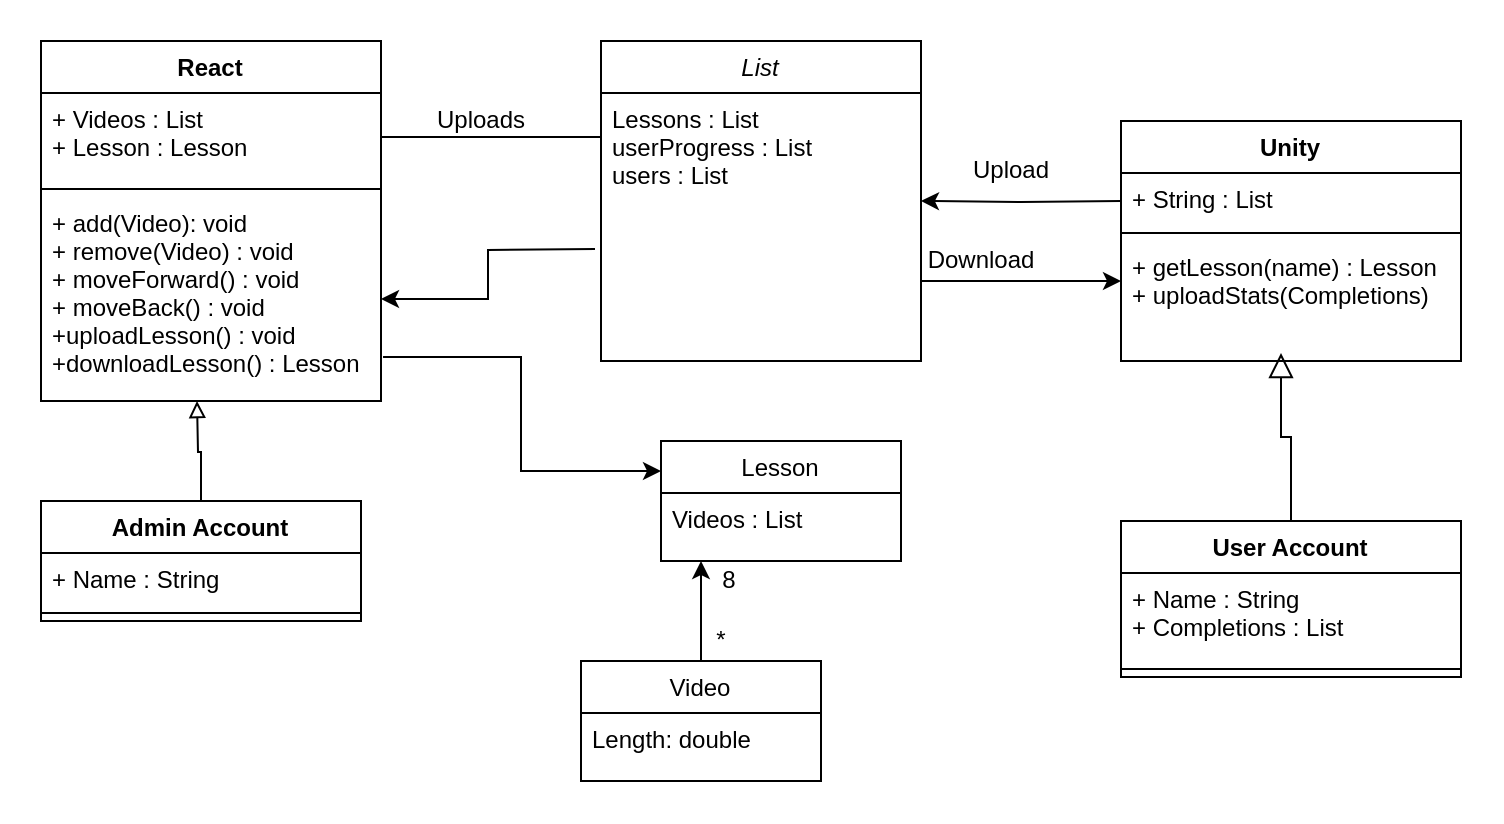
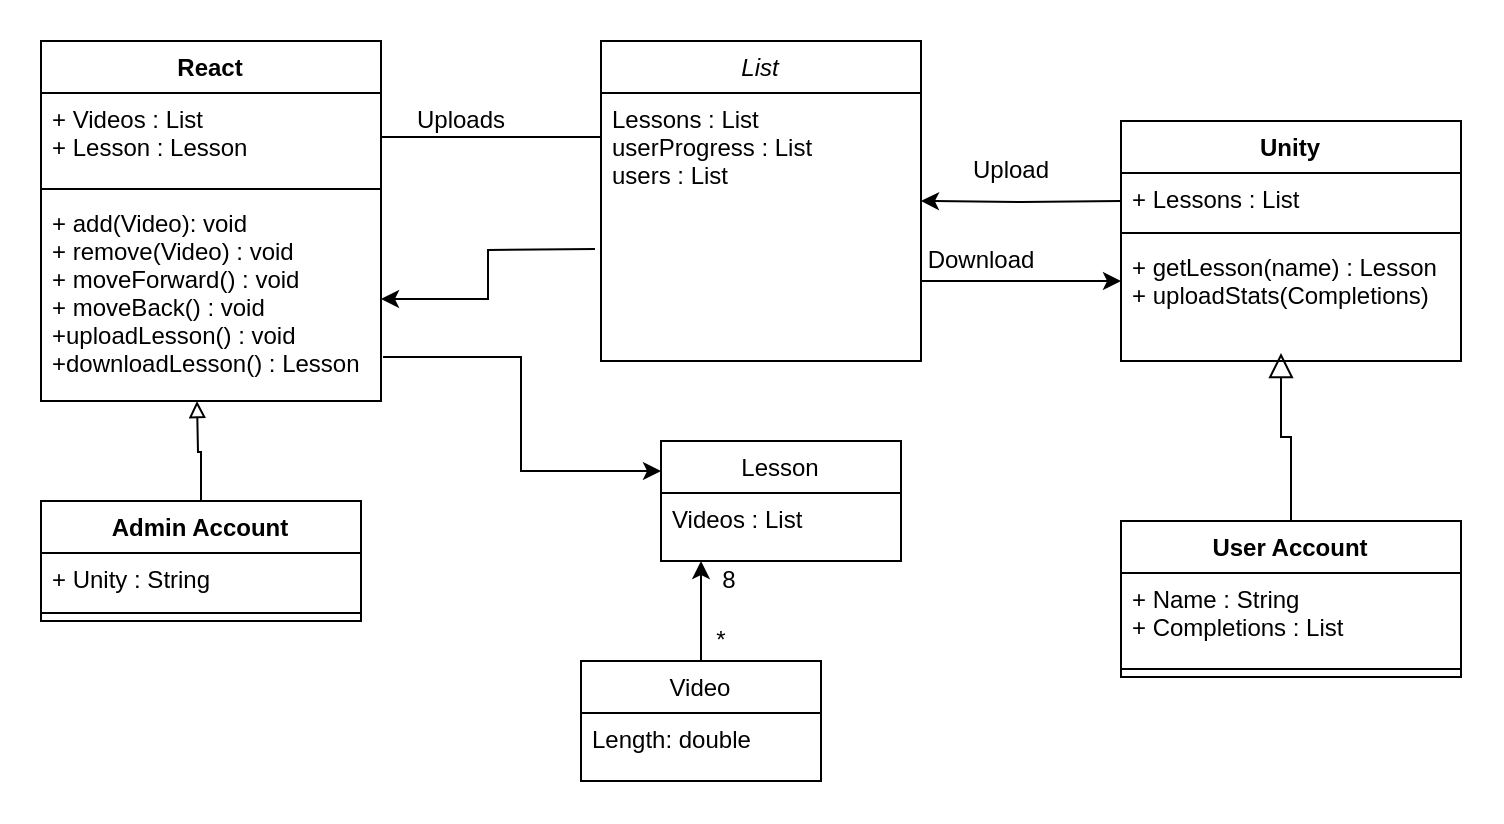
node "Uploads": moved (481, 121) -> (461, 121)
node "+ String : List": label "+ String : List" -> "+ Lessons : List"
node "+ Name : String": label "+ Name : String" -> "+ Unity : String"
